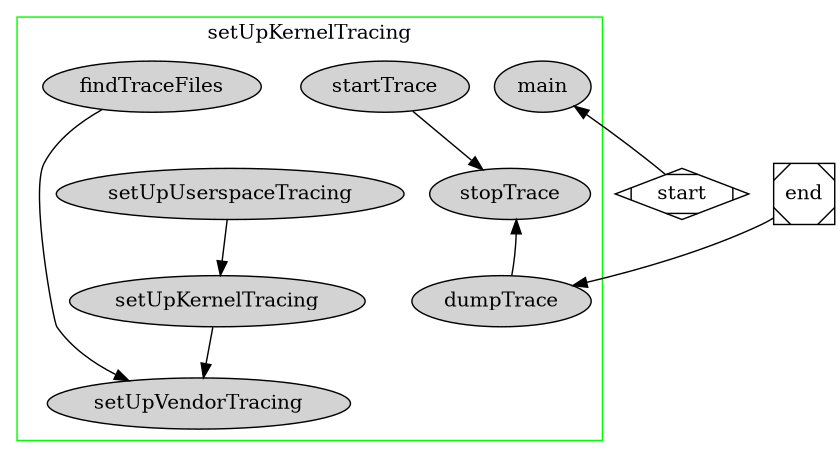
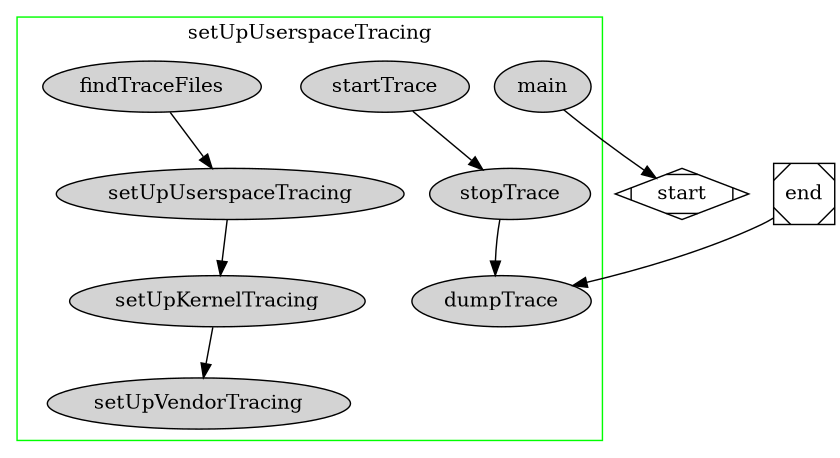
cluster "setUpKernelTracing": label "setUpKernelTracing" -> "setUpUserspaceTracing"
edge "start" -> "main": reversed
edge "findTraceFiles" -> "setUpVendorTracing": now "findTraceFiles" -> "setUpUserspaceTracing"
edge "dumpTrace" -> "stopTrace": reversed
